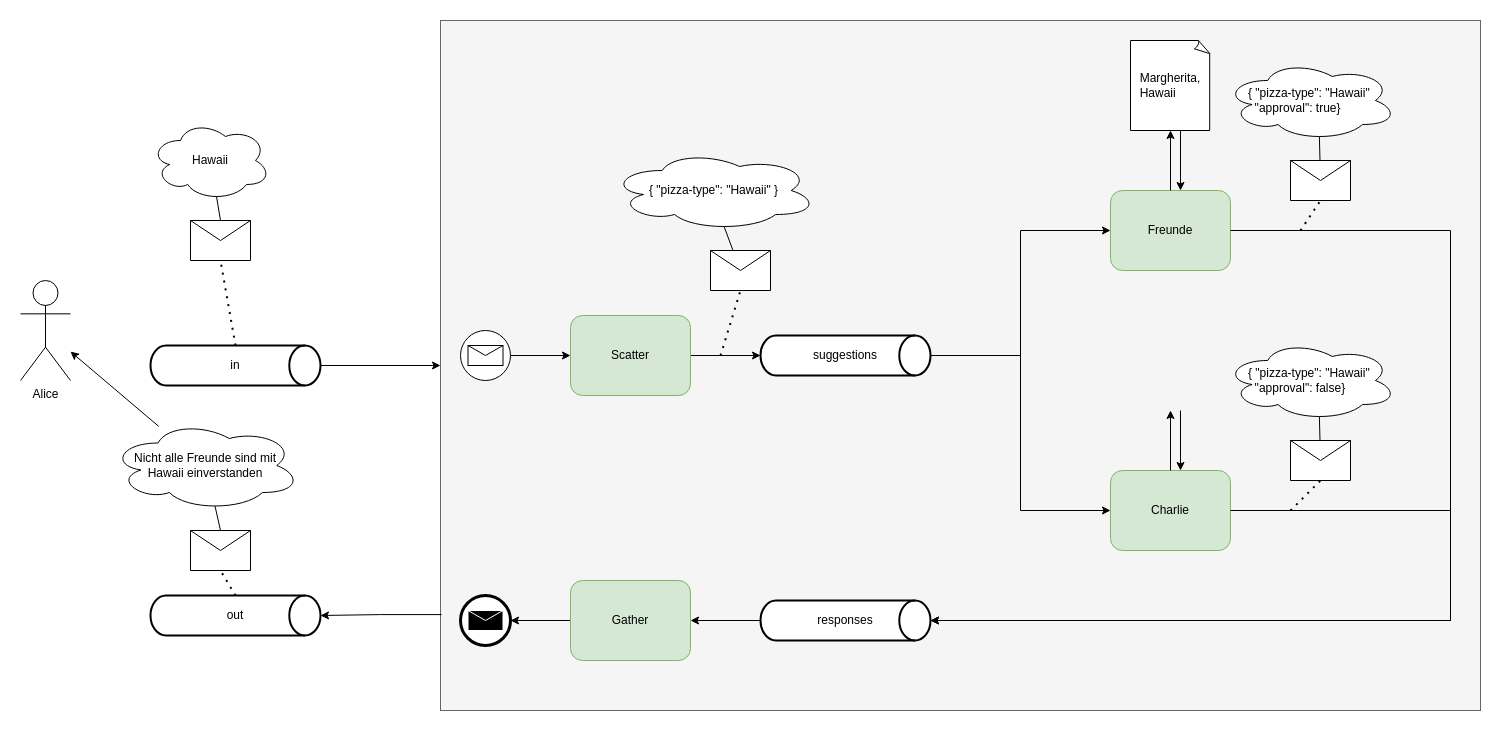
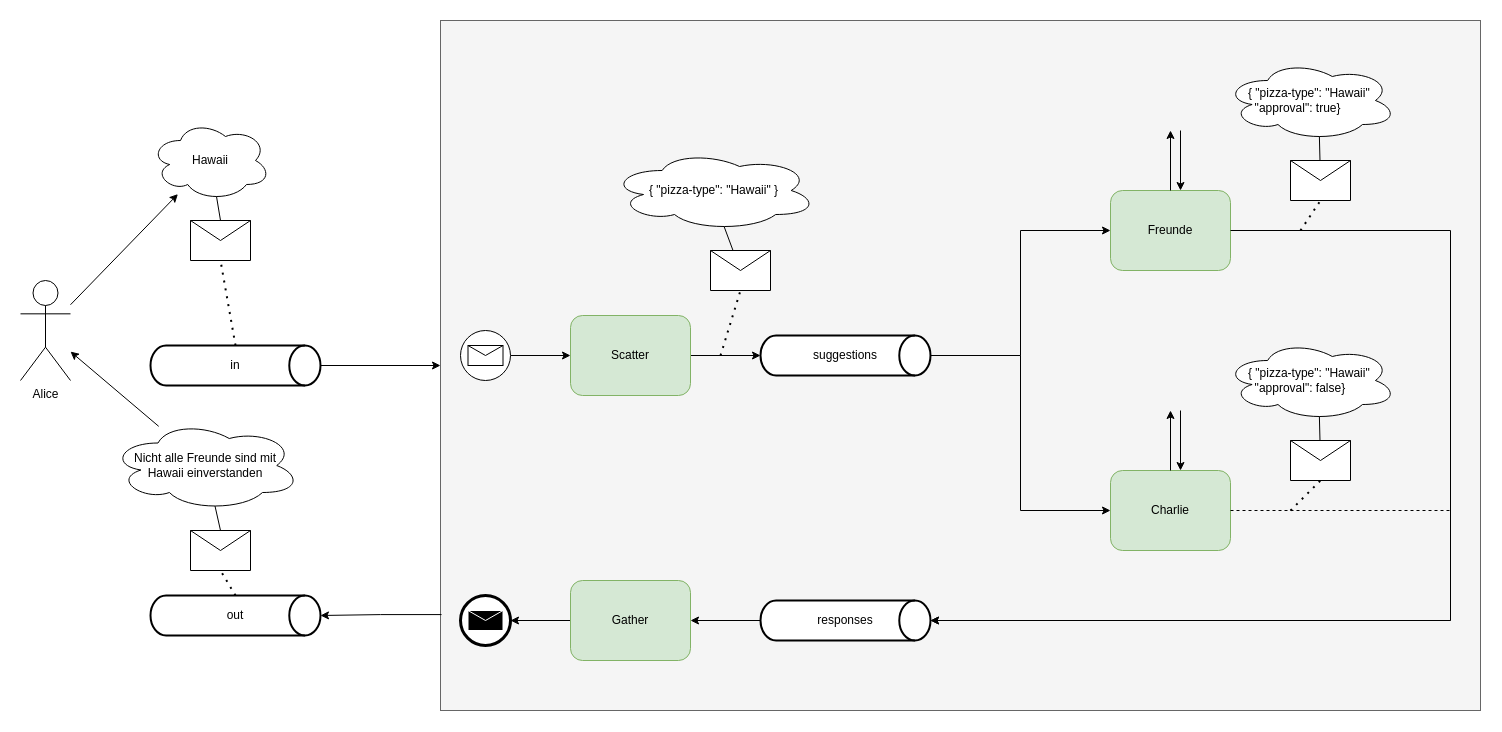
node "Margherita, Hawaii": removed
edge "Alice" -> "Hawaii": added
edge "Charlie" -> "responses": style solid -> dashed
